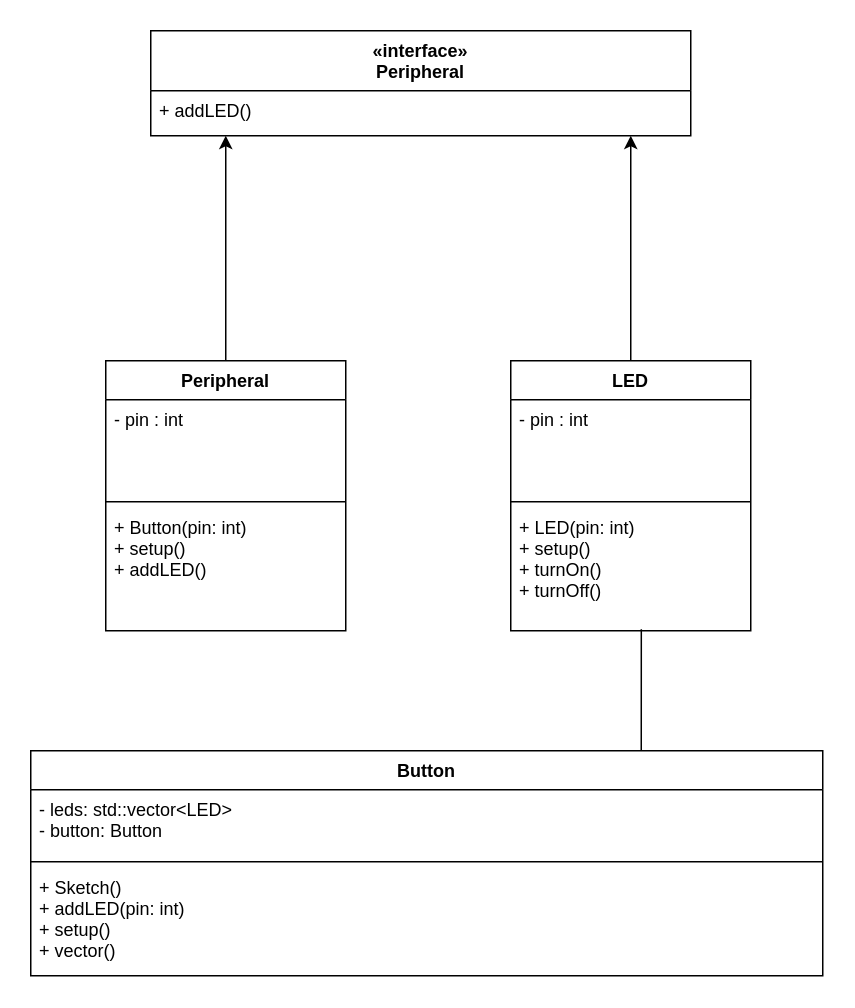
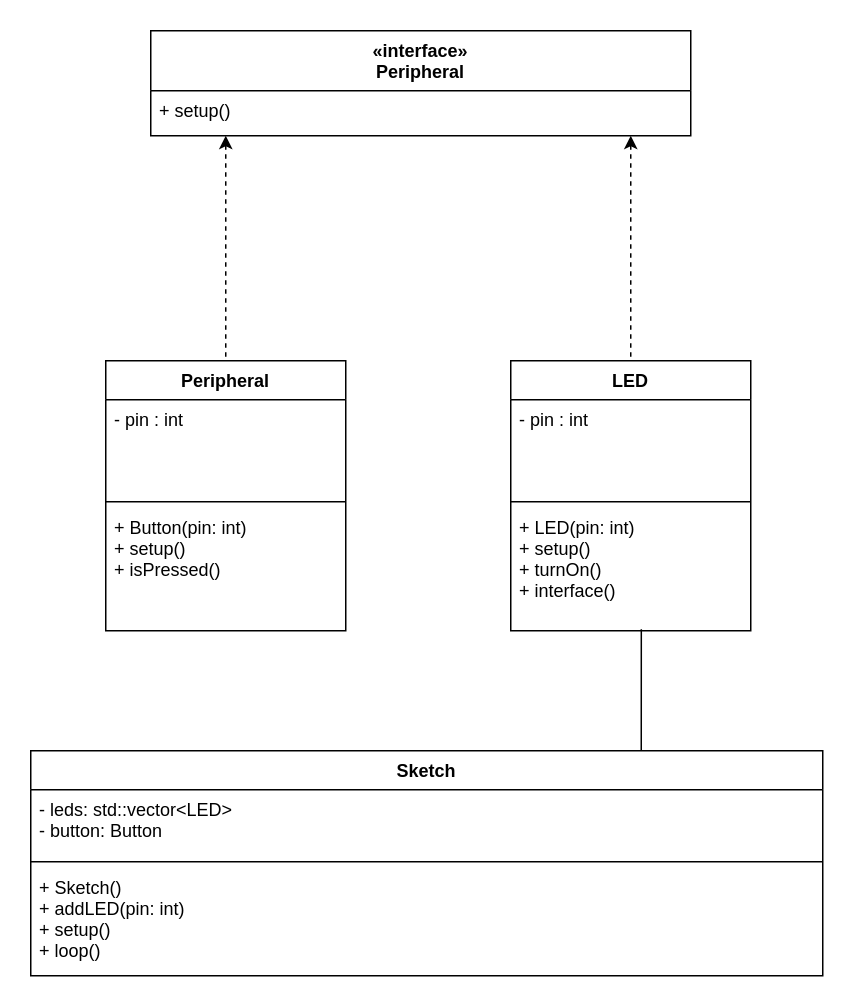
node "+ addLED()": label "+ addLED()" -> "+ setup()"
edge "Peripheral" -> "«interface» Peripheral": style solid -> dashed
edge "LED" -> "«interface» Peripheral": style solid -> dashed
node "+ Button(pin: int) + setup() + addLED()": label "+ Button(pin: int) + setup() + addLED()" -> "+ Button(pin: int) + setup() + isPressed()"
node "+ LED(pin: int) + setup() + turnOn() + turnOff()": label "+ LED(pin: int) + setup() + turnOn() + turnOff()" -> "+ LED(pin: int) + setup() + turnOn() + interface()"
node "Button": label "Button" -> "Sketch"
node "+ Sketch() + addLED(pin: int) + setup() + vector()": label "+ Sketch() + addLED(pin: int) + setup() + vector()" -> "+ Sketch() + addLED(pin: int) + setup() + loop()"
